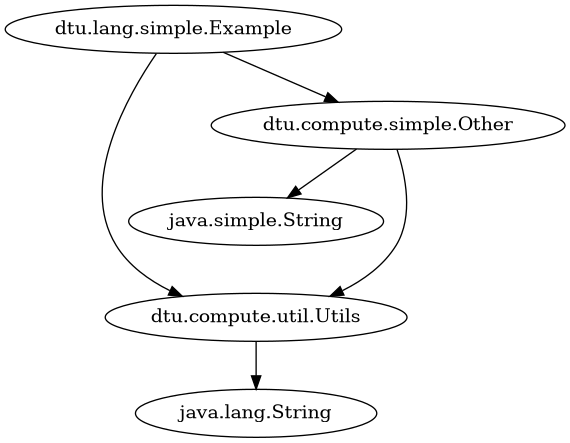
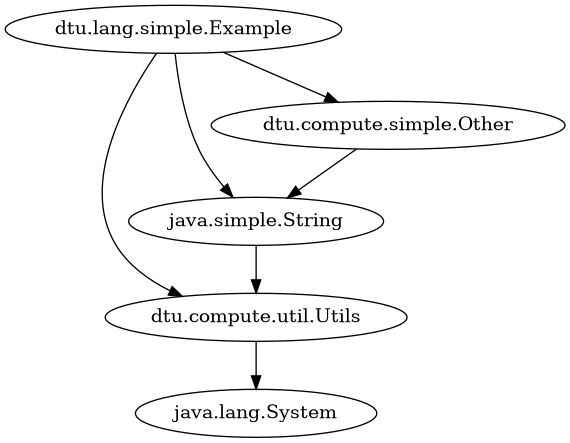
edge "dtu.lang.simple.Example" -> "java.simple.String": added
edge "dtu.compute.simple.Other" -> "dtu.compute.util.Utils": now "java.simple.String" -> "dtu.compute.util.Utils"
node "java.lang.String": label "java.lang.String" -> "java.lang.System"
